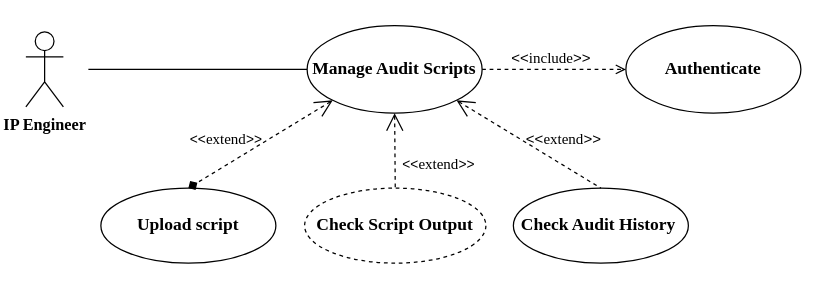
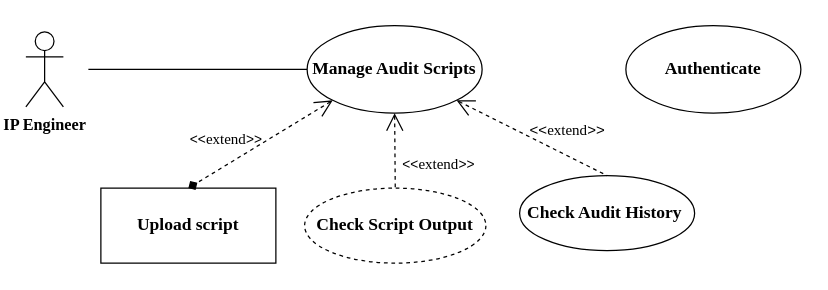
edge "Manage Audit Scripts" -> "Authenticate": removed, label "<<include>>"
node "Upload script": shape ellipse -> rectangle
node "Check Audit History": moved (601, 226) -> (607, 213)
